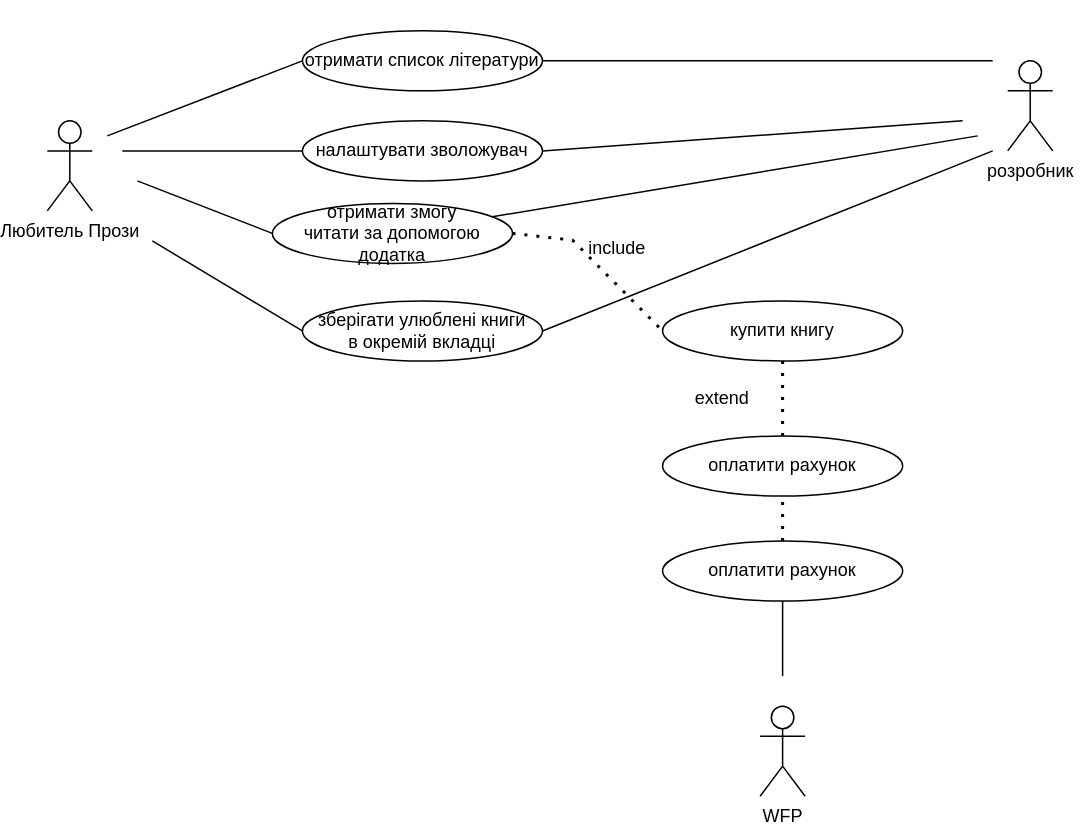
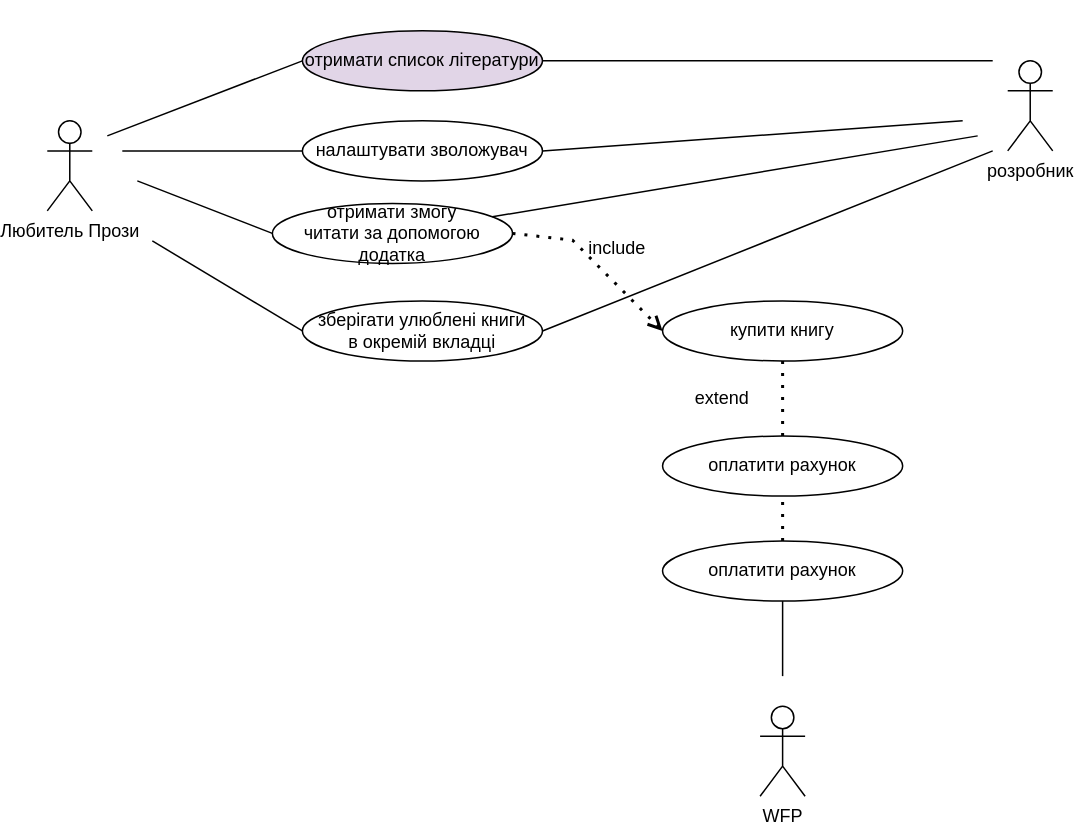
node "отримати список літератури": fillcolor #ffffff -> #e1d5e7
edge "отримати змогу читати за допомогою додатка" -- "купити книгу": arrowhead none -> open
